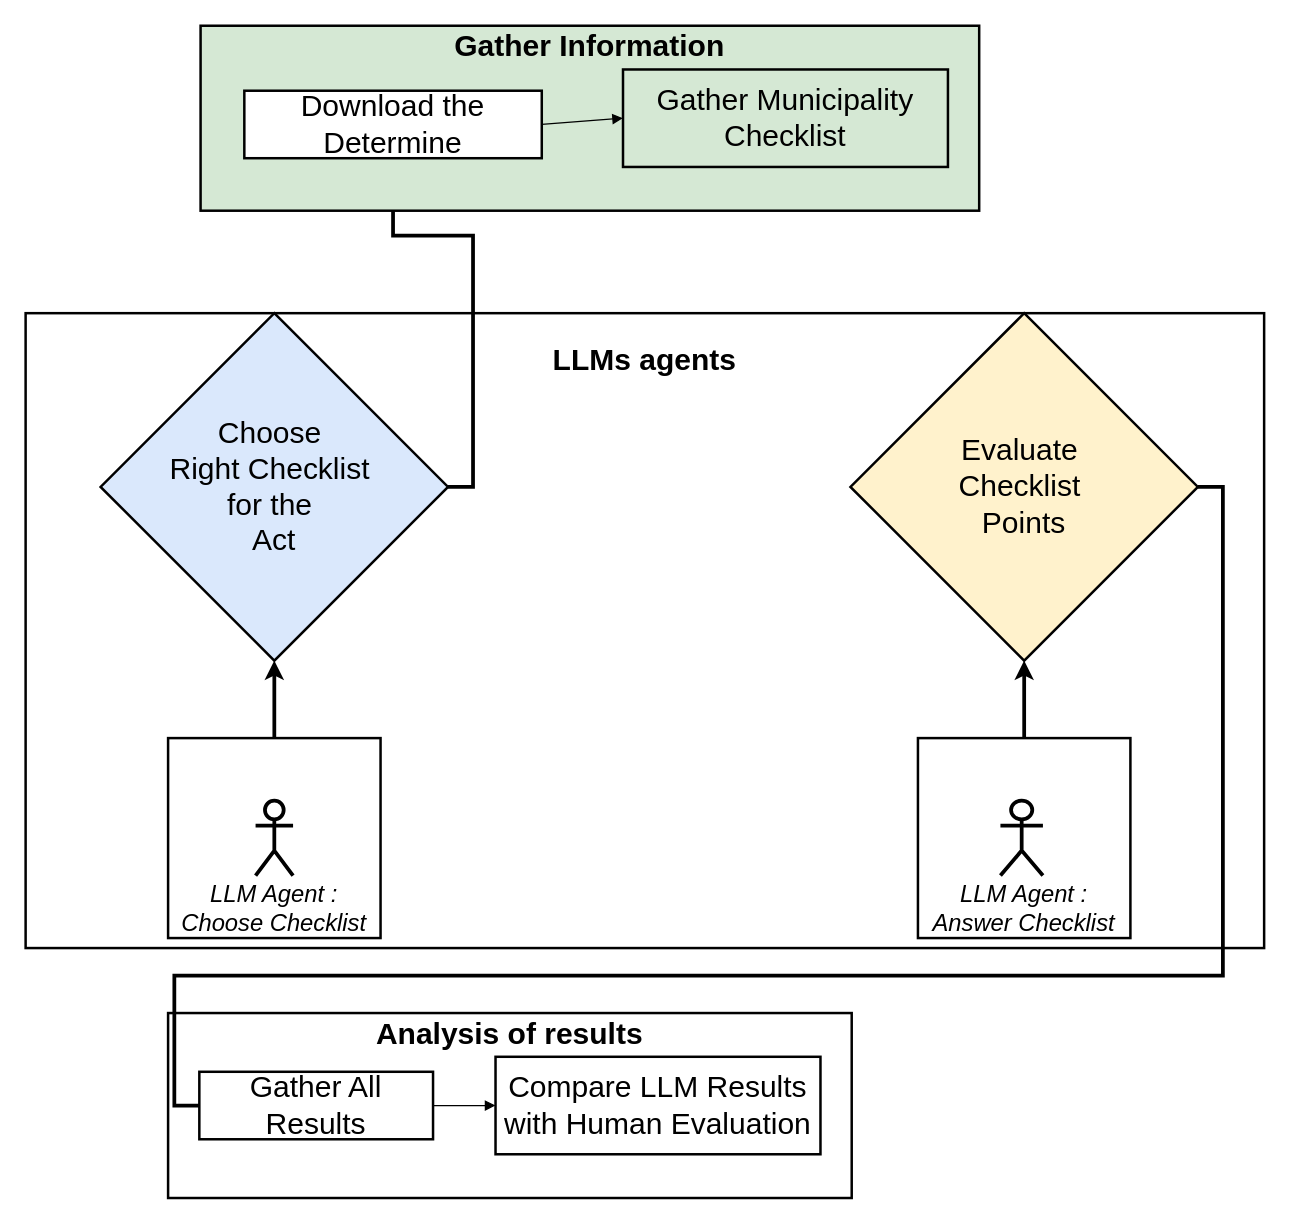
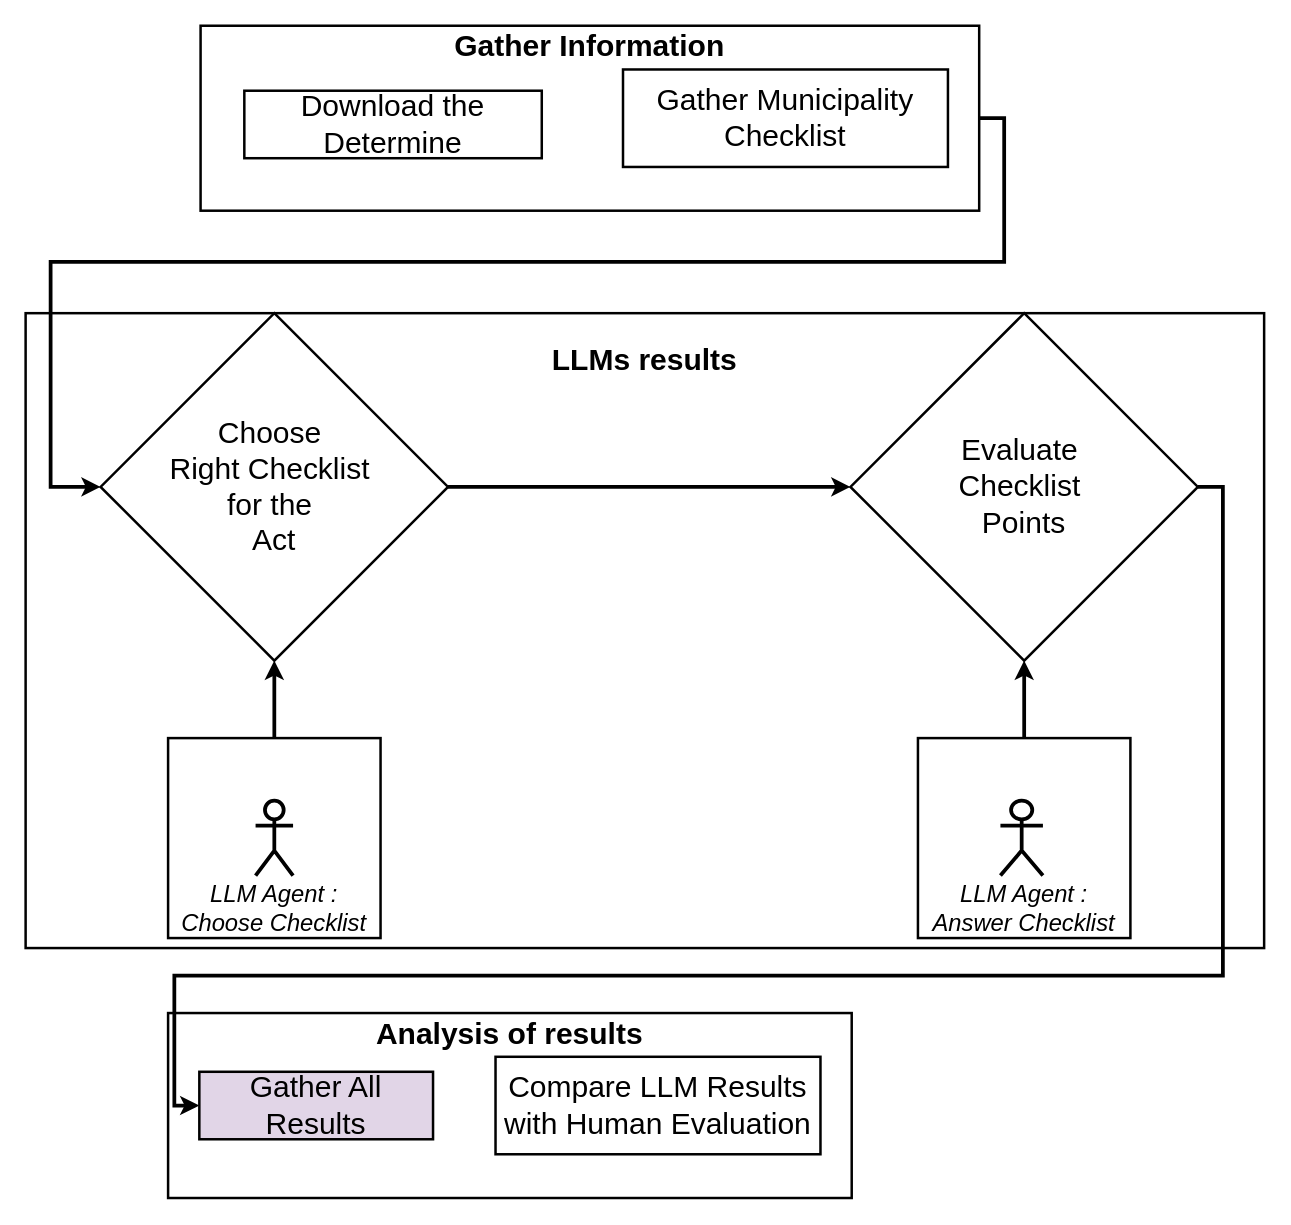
node "Gather Information": fillcolor #d5e8d4 -> #ffffff
node "Gather Municipality Checklist": fillcolor #d5e8d4 -> #ffffff
edge "Download the Determine" -> "Gather Municipality Checklist": removed
edge "Gather Information" -> "Choose Right Checklist for the Act": added
edge "Choose Right Checklist for the Act" -> "Download the Determine": now "Choose Right Checklist for the Act" -> "Evaluate Checklist Points"
node "Choose Right Checklist for the Act": fillcolor #dae8fc -> #ffffff
node "Evaluate Checklist Points": fillcolor #fff2cc -> #ffffff
node "LLMs agents": label "LLMs agents" -> "LLMs results"
edge "Evaluate Checklist Points" -- "Gather All Results": arrowhead none -> classic
node "Gather All Results": fillcolor #ffffff -> #e1d5e7
edge "Gather All Results" -> "Compare LLM Results with Human Evaluation": removed
